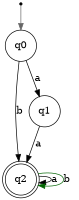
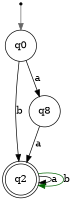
node "q1": label "q1" -> "q8"
